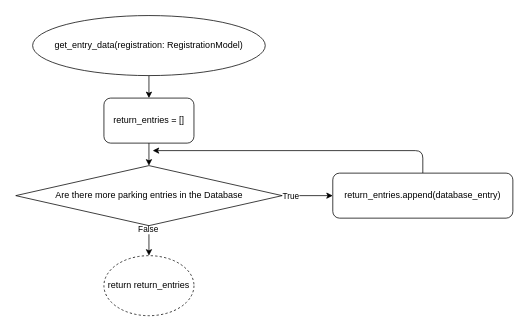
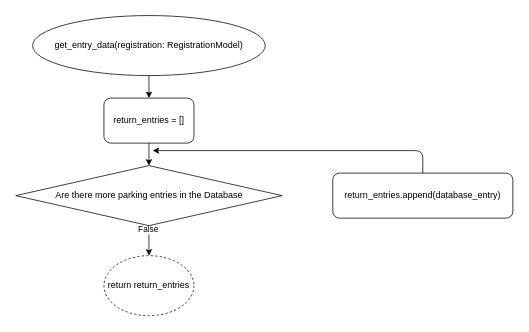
edge "Are there more parking entries in the Database" -> "return_entries.append(database_entry)": removed, label "True"
